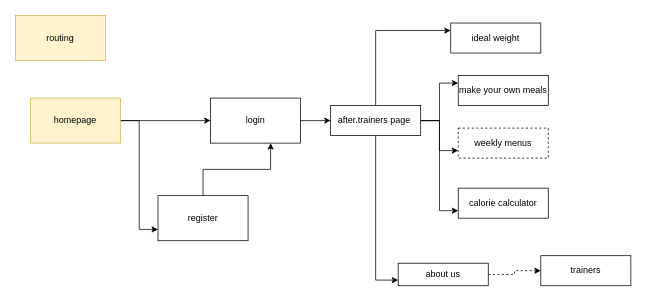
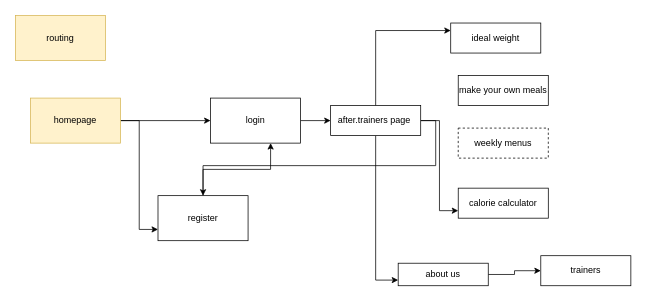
edge "after.trainers page" -> "make your own meals": now "after.trainers page" -> "register"
edge "after.trainers page" -> "weekly menus": removed
edge "about us" -> "trainers": style dashed -> solid
